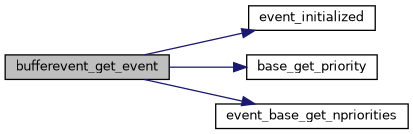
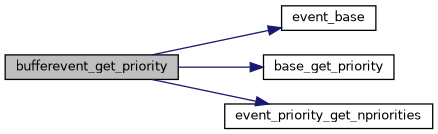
node "event_initialized": label "event_initialized" -> "event_base"
node "bufferevent_get_event": label "bufferevent_get_event" -> "bufferevent_get_priority"
node "event_base_get_npriorities": label "event_base_get_npriorities" -> "event_priority_get_npriorities"
